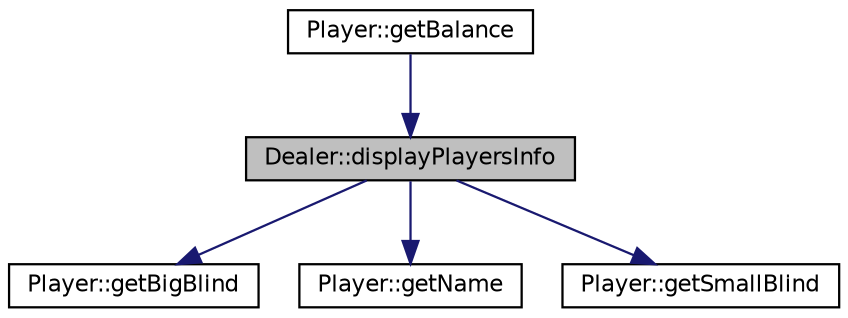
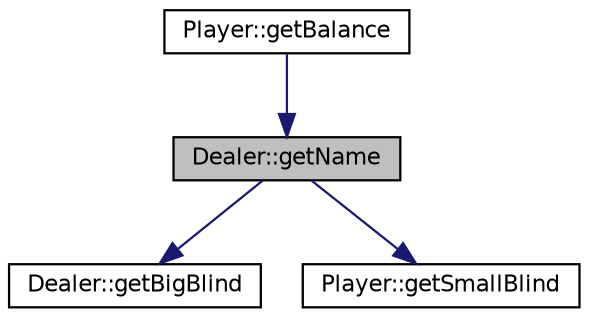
node "Dealer::displayPlayersInfo": label "Dealer::displayPlayersInfo" -> "Dealer::getName"
node "Player::getBigBlind": label "Player::getBigBlind" -> "Dealer::getBigBlind"
node "Player::getName": removed
